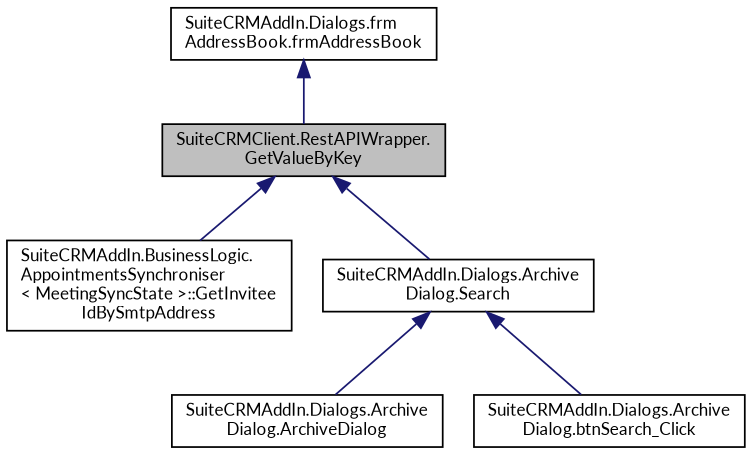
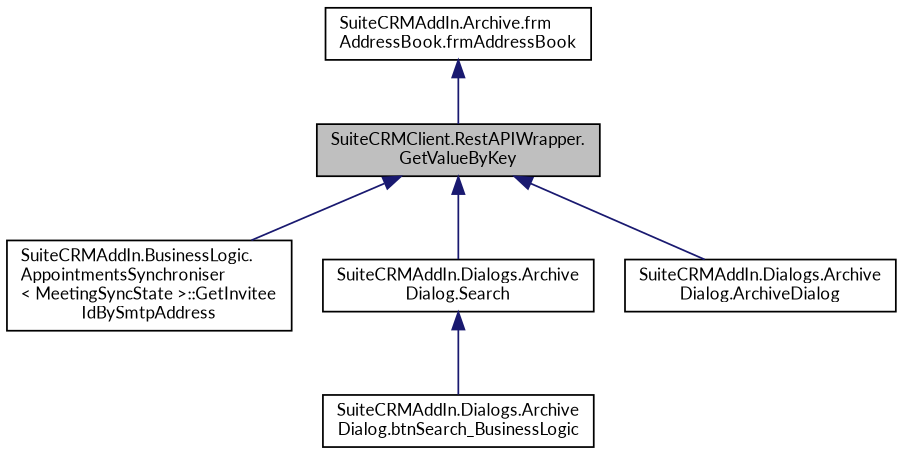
node "SuiteCRMAddIn.Dialogs.frm AddressBook.frmAddressBook": label "SuiteCRMAddIn.Dialogs.frm AddressBook.frmAddressBook" -> "SuiteCRMAddIn.Archive.frm AddressBook.frmAddressBook"
edge "SuiteCRMAddIn.Dialogs.Archive Dialog.ArchiveDialog" -> "SuiteCRMAddIn.Dialogs.Archive Dialog.Search": now "SuiteCRMAddIn.Dialogs.Archive Dialog.ArchiveDialog" -> "SuiteCRMClient.RestAPIWrapper. GetValueByKey"
node "SuiteCRMAddIn.Dialogs.Archive Dialog.btnSearch_Click": label "SuiteCRMAddIn.Dialogs.Archive Dialog.btnSearch_Click" -> "SuiteCRMAddIn.Dialogs.Archive Dialog.btnSearch_BusinessLogic"
